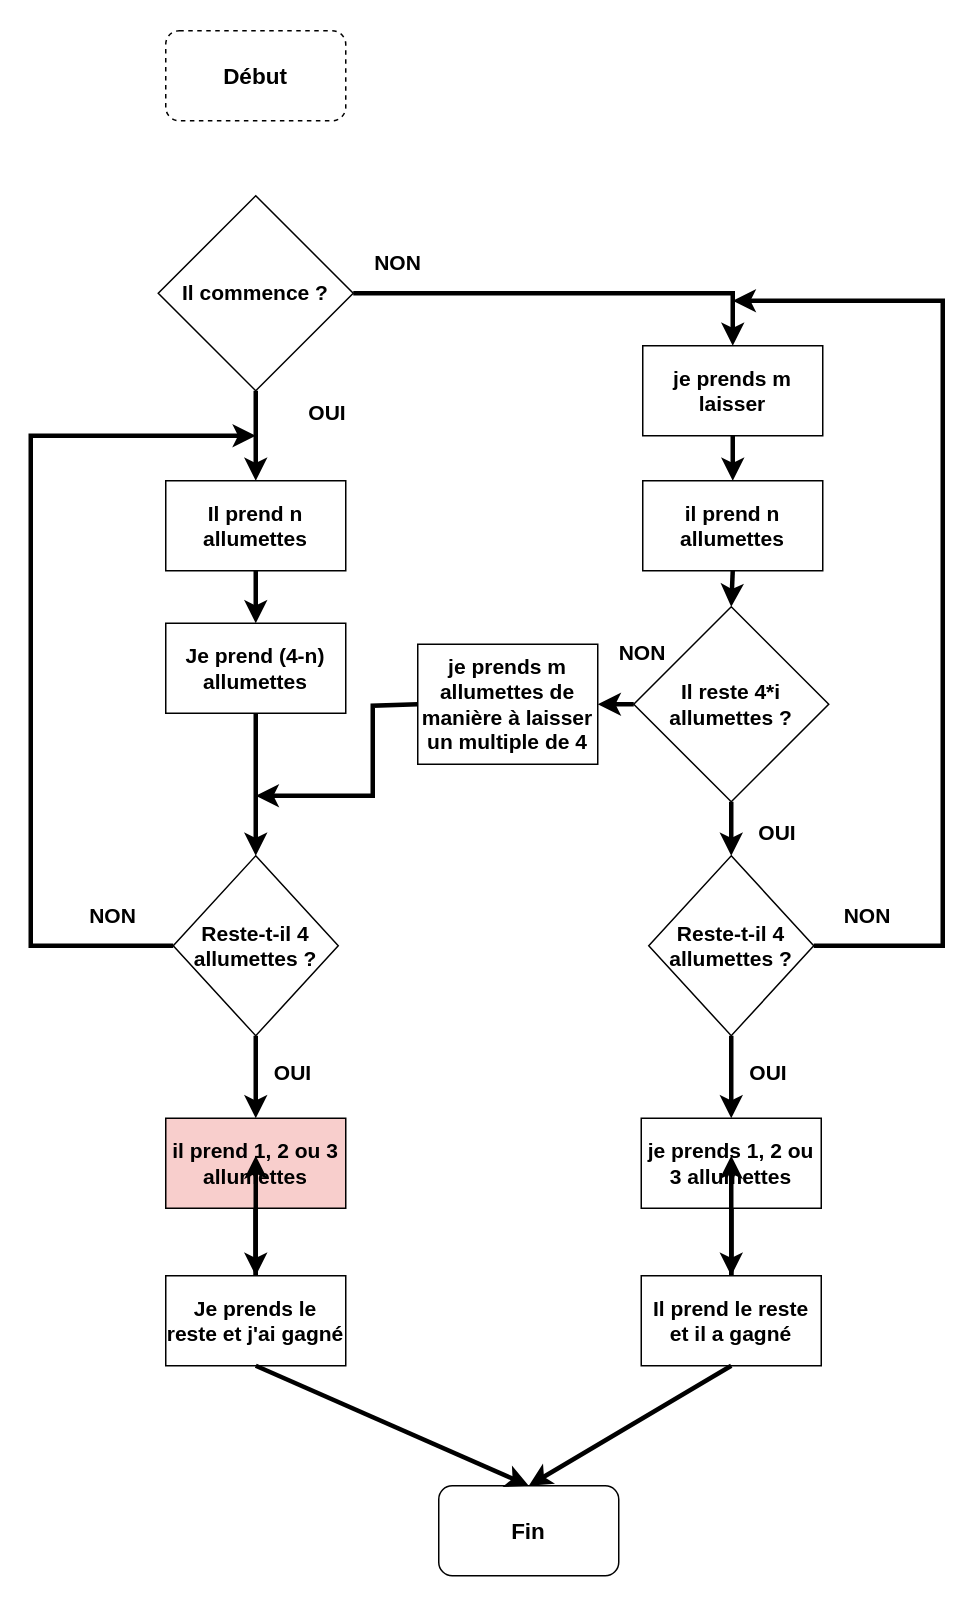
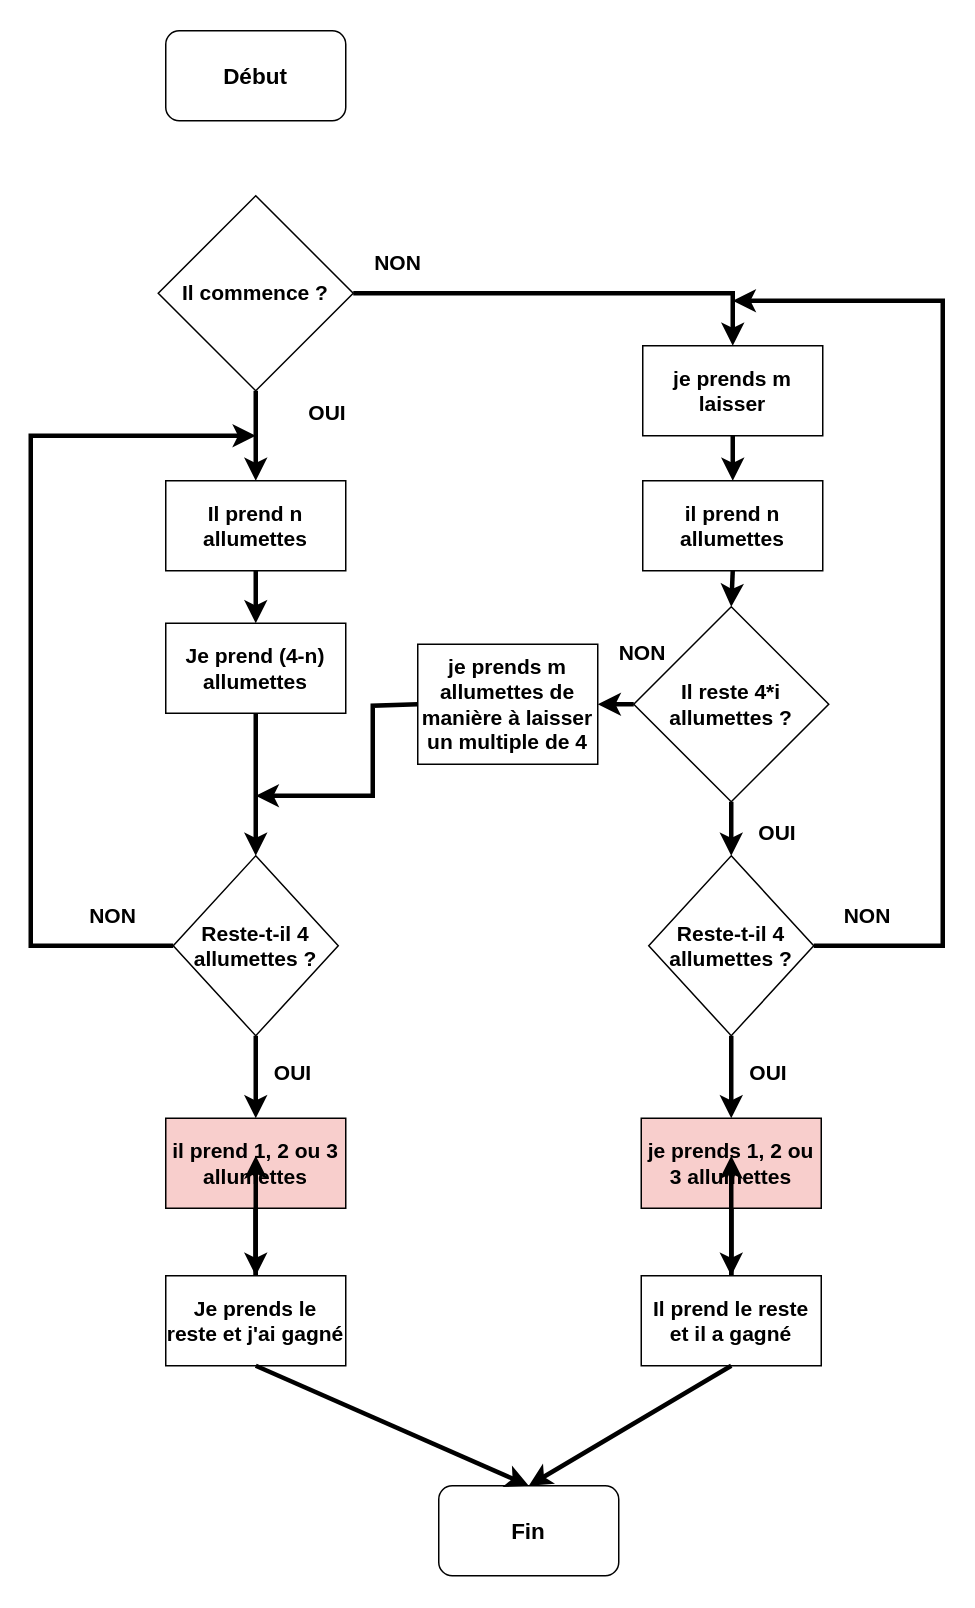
node "Début": style dashed -> solid
node "je prends 1, 2 ou 3 allumettes": fillcolor #ffffff -> #f8cecc
